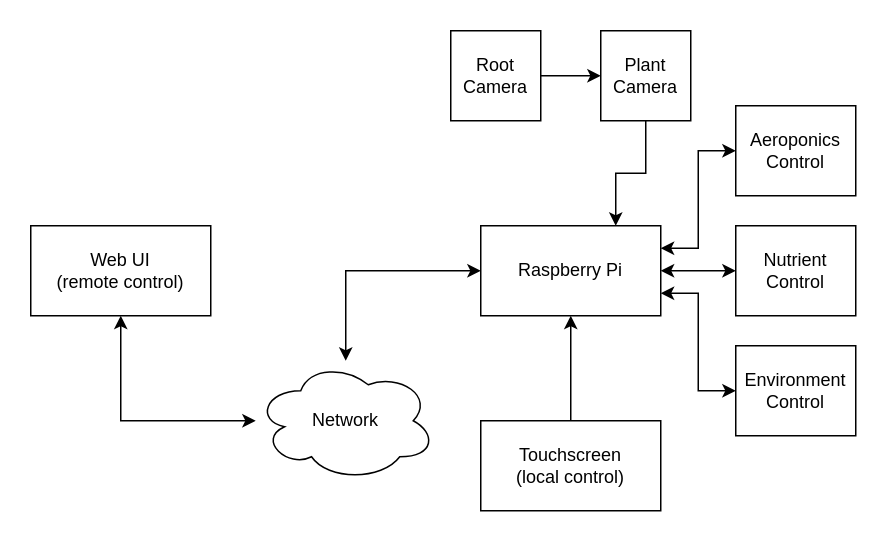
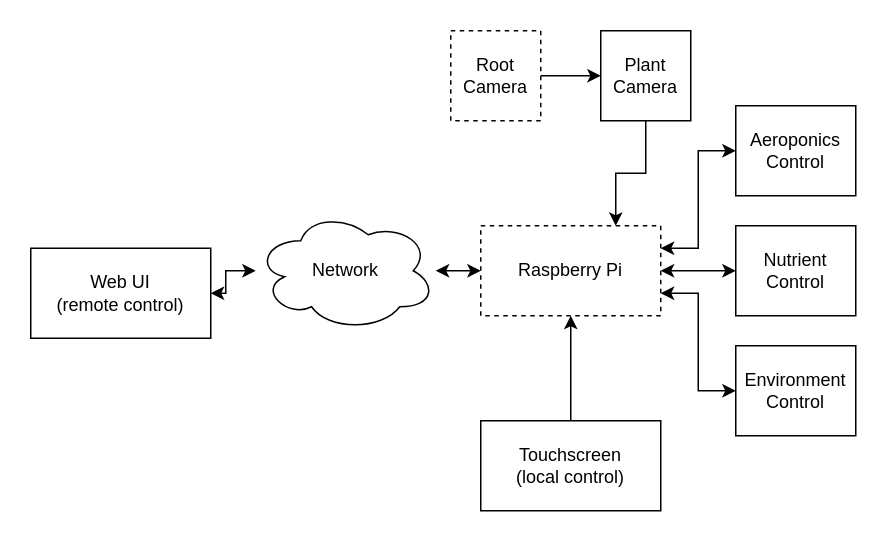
node "Root Camera": style solid -> dashed
node "Web UI (remote control)": moved (121, 271) -> (121, 293)
node "Raspberry Pi": style solid -> dashed
node "Network": moved (346, 421) -> (346, 271)
